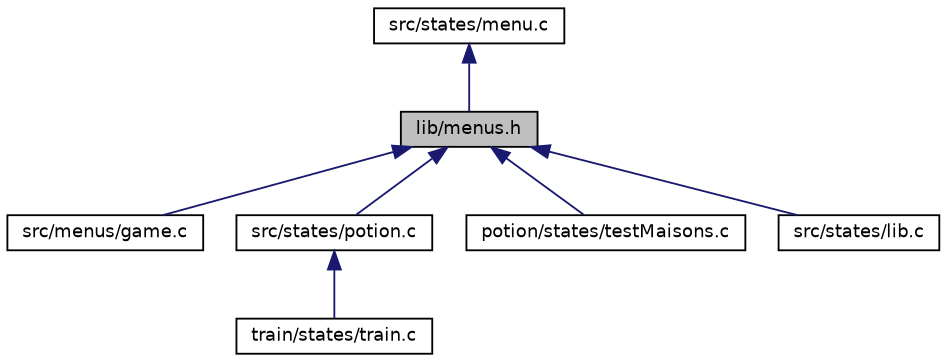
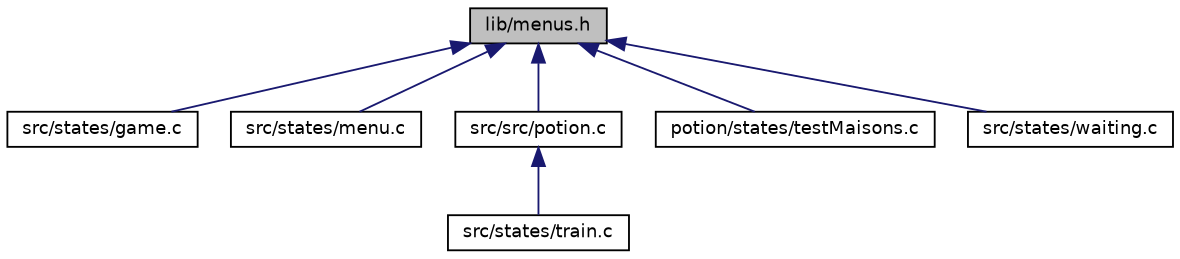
edge "lib/menus.h" -> "src/states/menu.c": reversed
node "src/menus/game.c": label "src/menus/game.c" -> "src/states/game.c"
node "src/states/potion.c": label "src/states/potion.c" -> "src/src/potion.c"
node "src/states/lib.c": label "src/states/lib.c" -> "src/states/waiting.c"
node "train/states/train.c": label "train/states/train.c" -> "src/states/train.c"
